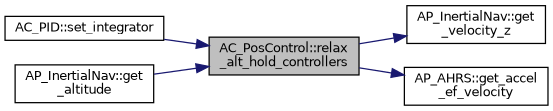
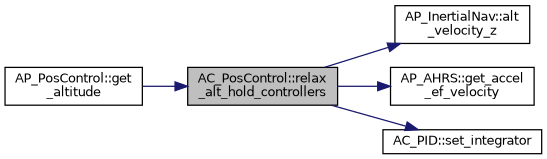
node "AP_InertialNav::get _velocity_z": label "AP_InertialNav::get _velocity_z" -> "AP_InertialNav::alt _velocity_z"
edge "AC_PID::set_integrator" -> "AC_PosControl::relax _alt_hold_controllers": reversed
node "AP_InertialNav::get _altitude": label "AP_InertialNav::get _altitude" -> "AP_PosControl::get _altitude"
